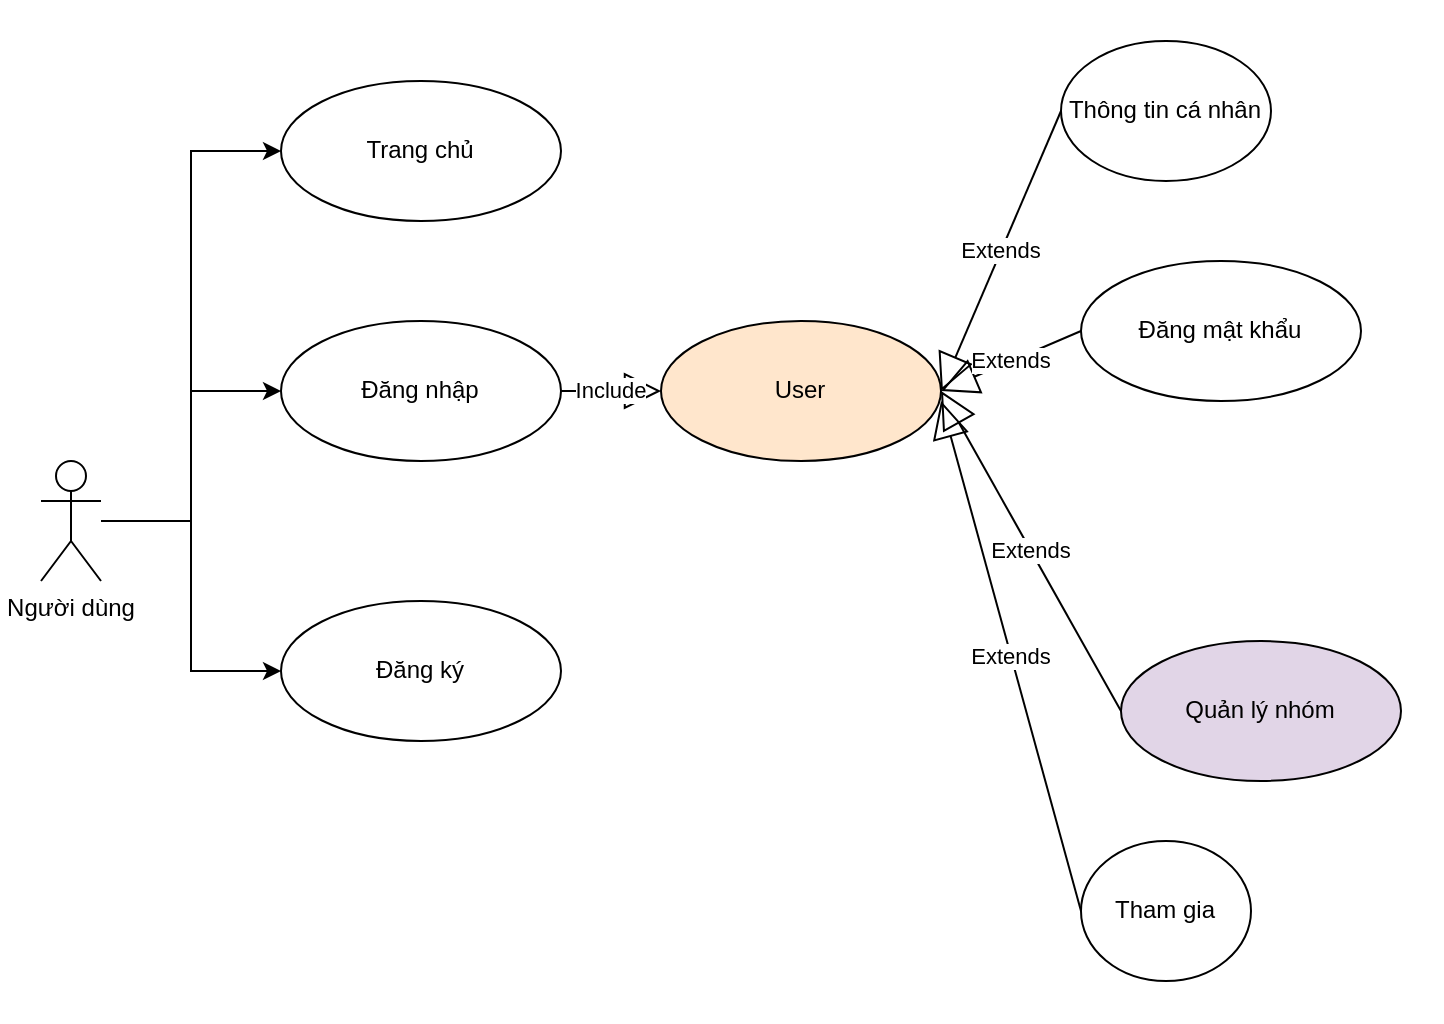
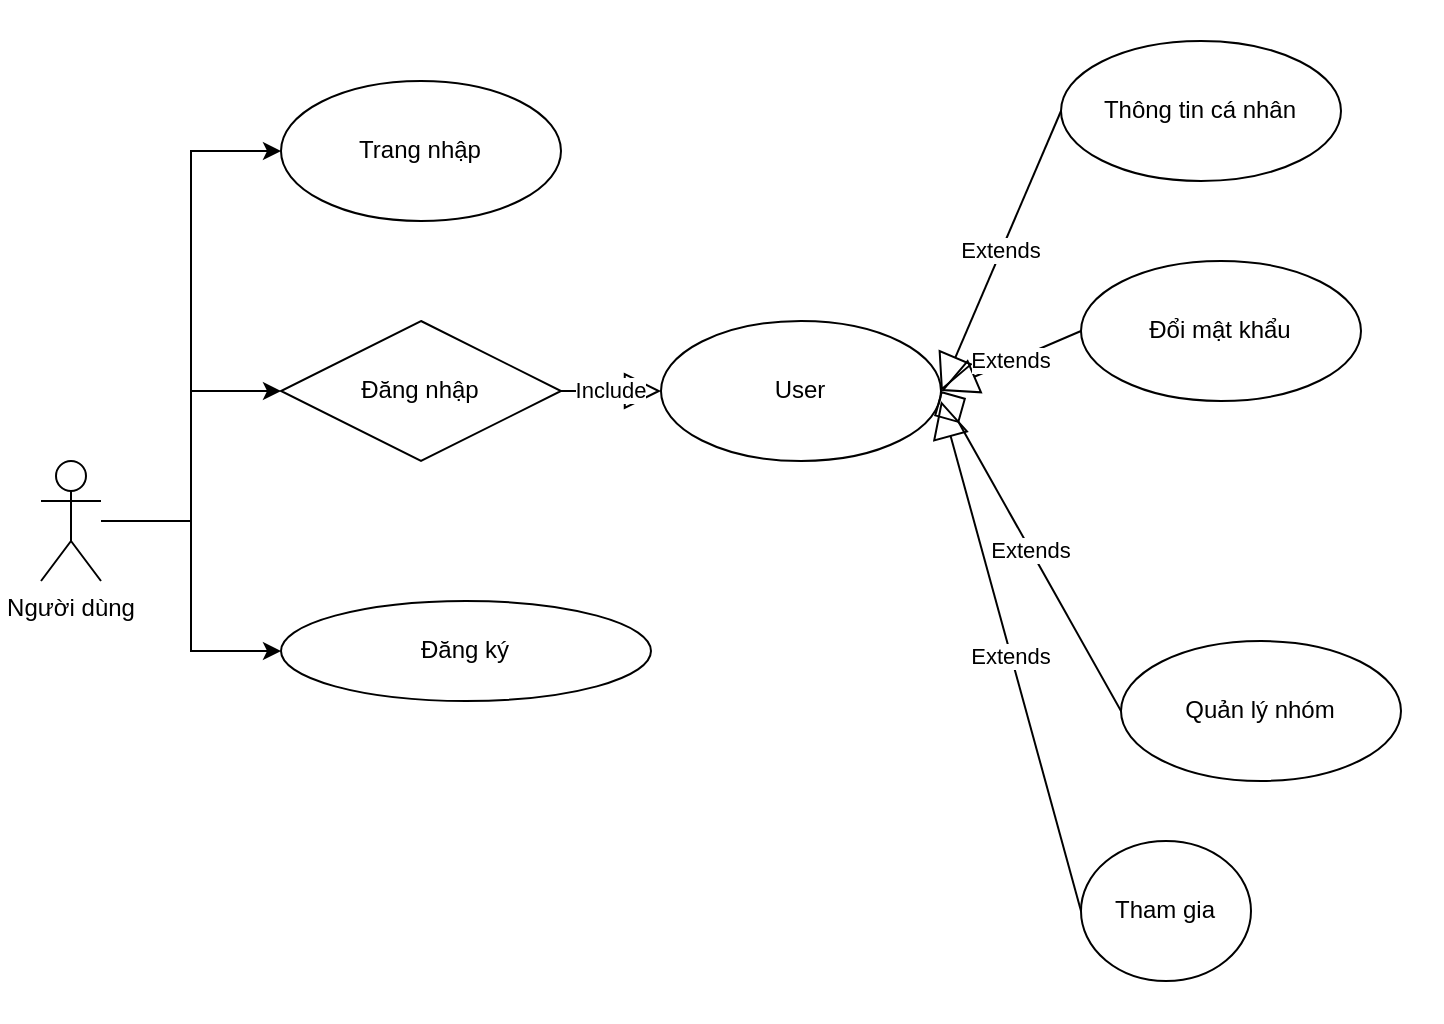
node "Thông tin cá nhân": size 210x140 -> 280x140
node "Trang chủ": label "Trang chủ" -> "Trang nhập"
node "Đăng mật khẩu": label "Đăng mật khẩu" -> "Đổi mật khẩu"
node "Đăng nhập": shape ellipse -> diamond
node "User": fillcolor #ffe6cc -> #ffffff
edge "Quản lý nhóm" -> "User": arrowhead block -> diamond
node "Đăng ký": size 280x140 -> 370x100
node "Quản lý nhóm": fillcolor #e1d5e7 -> #ffffff
